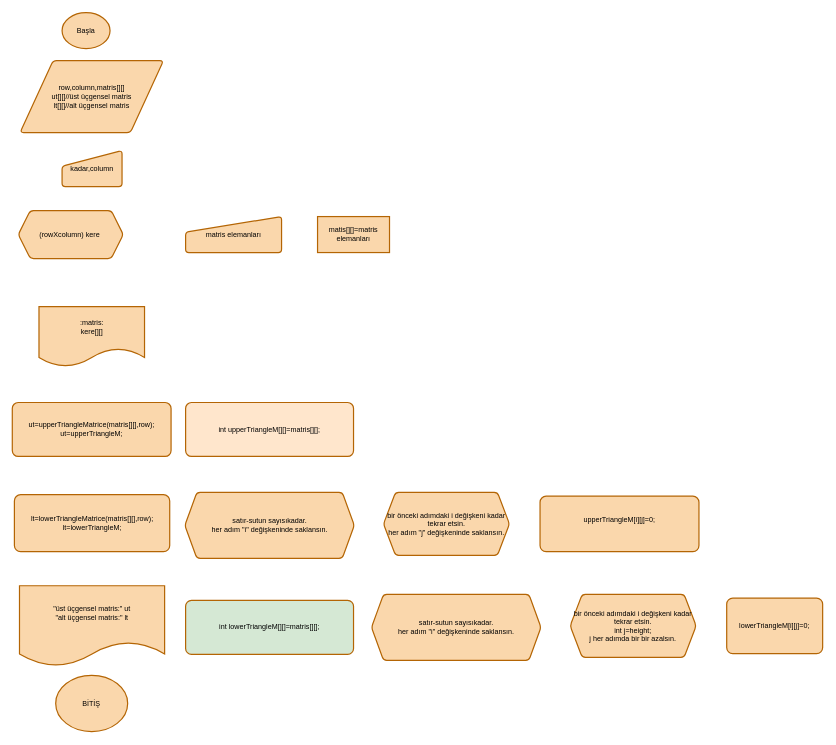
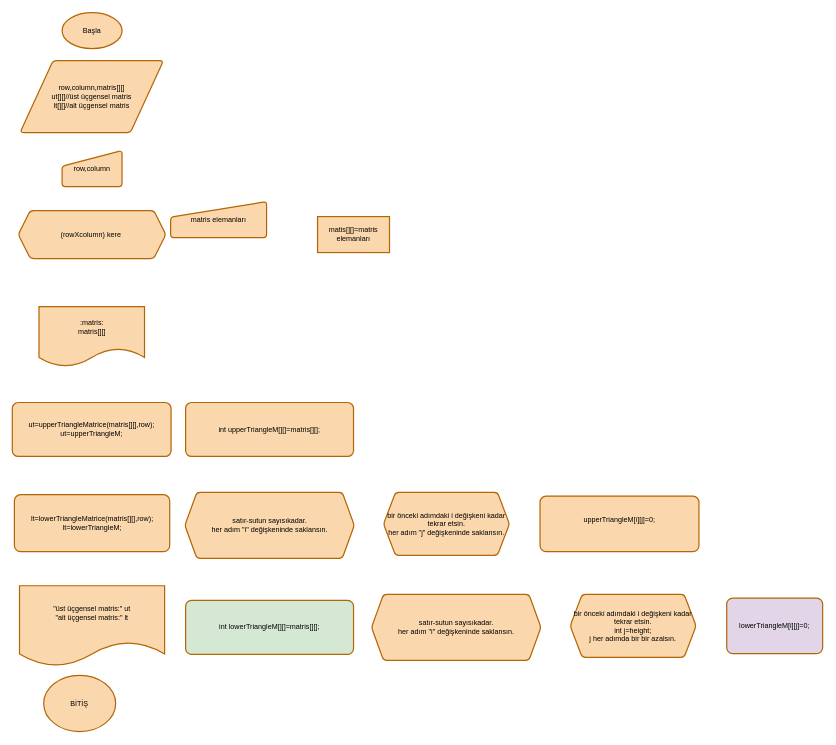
node "Başla": size 48x36 -> 60x36
node "kadar,column": label "kadar,column" -> "row,column"
node "(rowXcolumn) kere": size 105x48 -> 148x48
node "matris elemanları": moved (234, 234) -> (219, 219)
node ":matris: kere[][]": label ":matris: kere[][]" -> ":matris: matris[][]"
node "int upperTriangleM[][]=matris[][];": fillcolor #ffe6cc -> #fad7ac
node "lowerTriangleM[i][j]=0;": fillcolor #fad7ac -> #e1d5e7
node "BİTİŞ": moved (92, 703) -> (80, 703)
